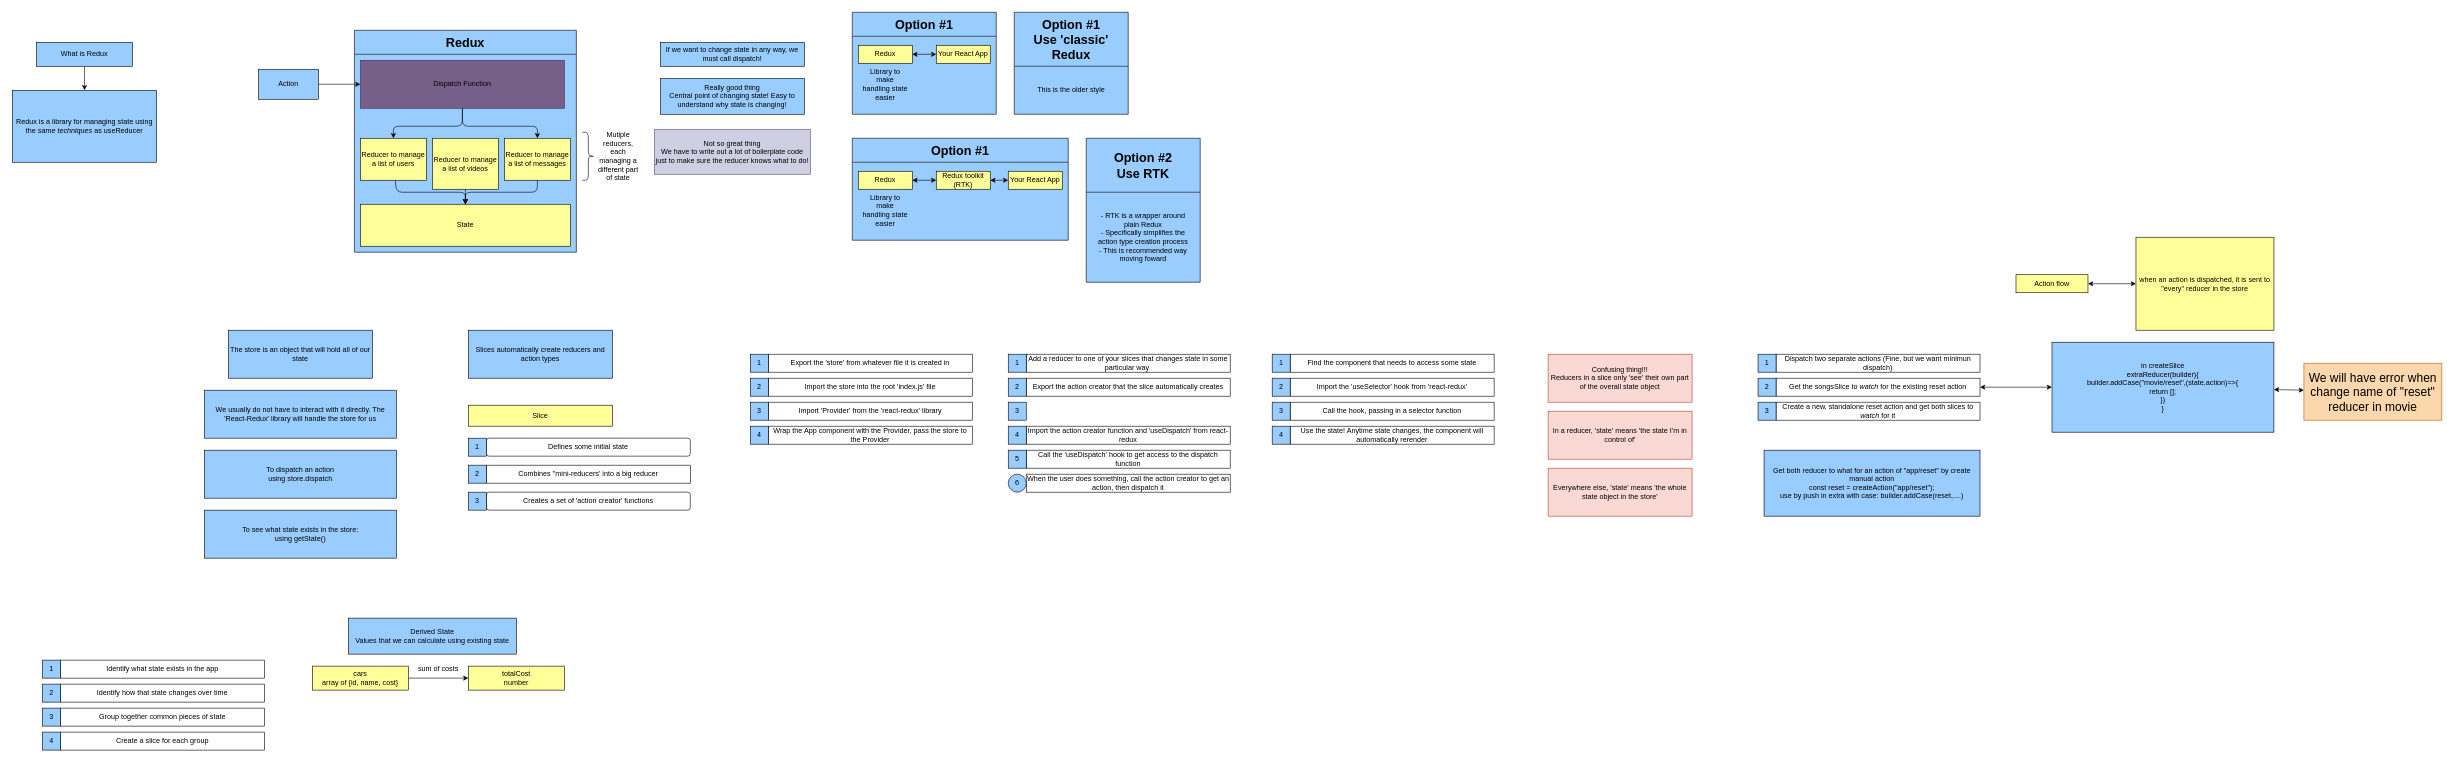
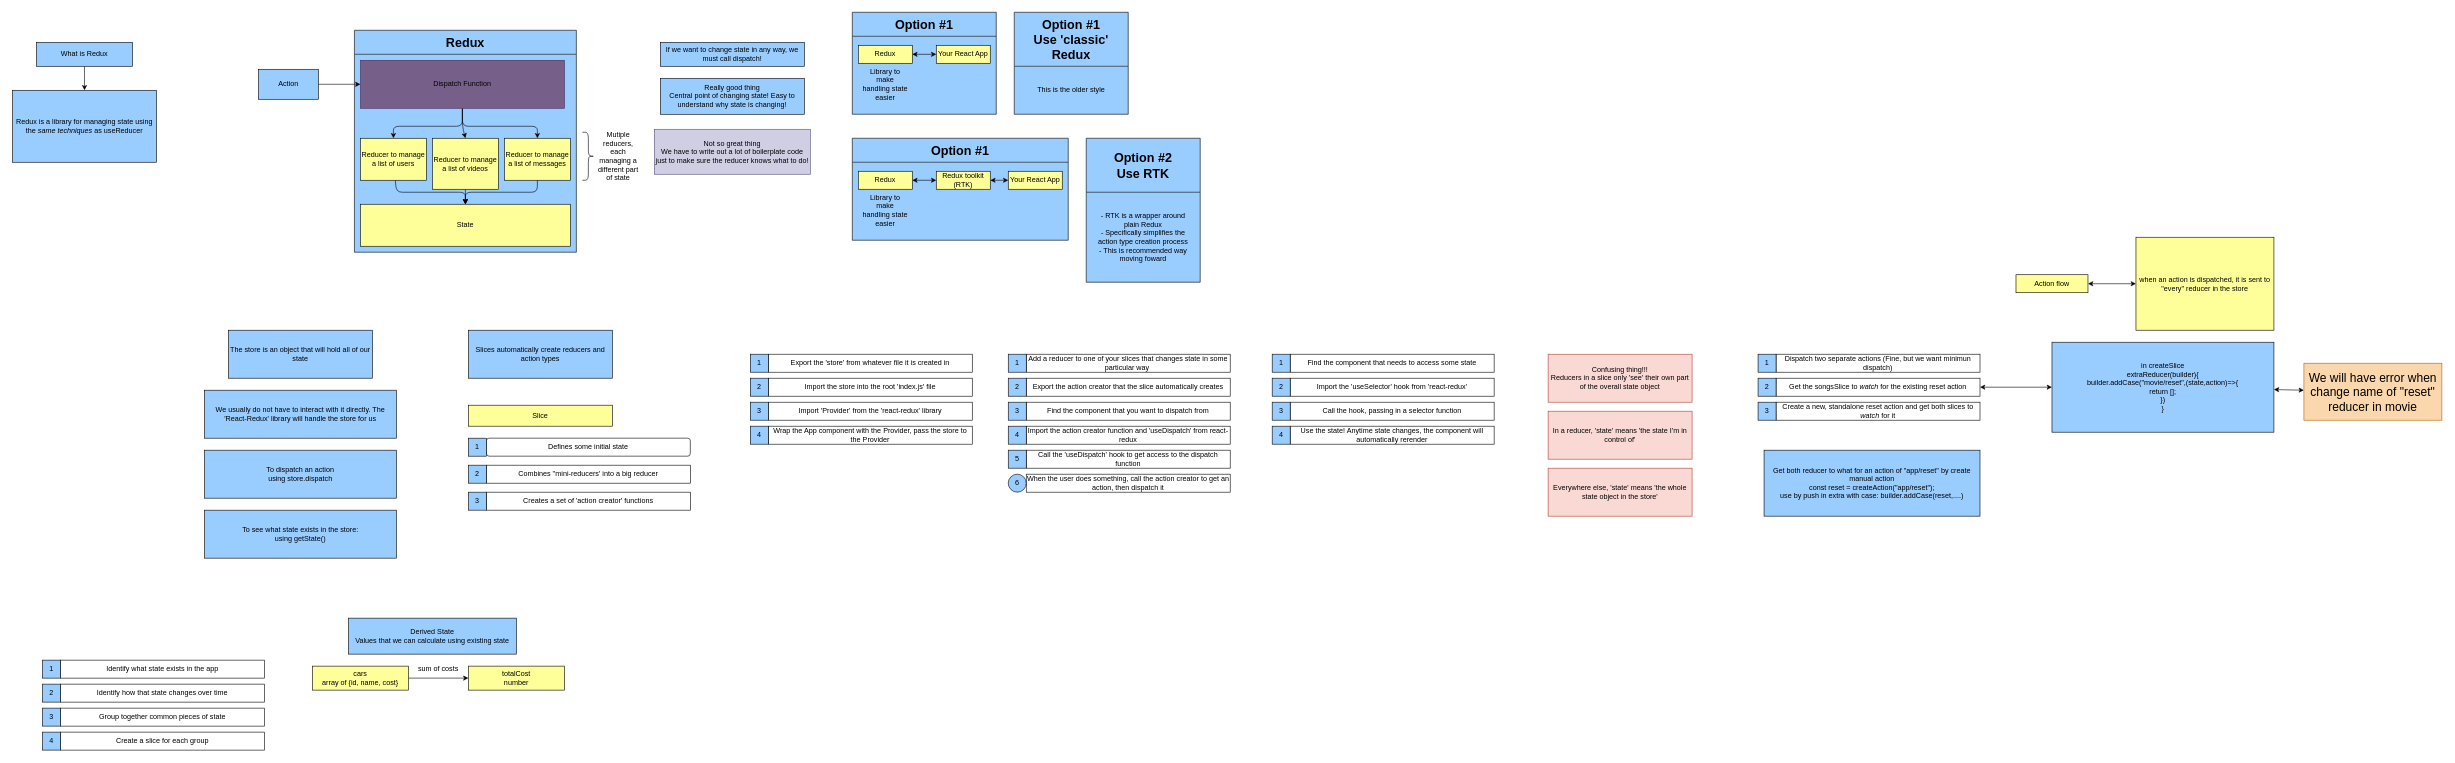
edge "Dispatch Function" -> "Reducer to manage a list of videos": added
node "Find the component that you want to dispatch from": added
node "Creates a set of 'action creator' functions": shape rounded rectangle -> rectangle
